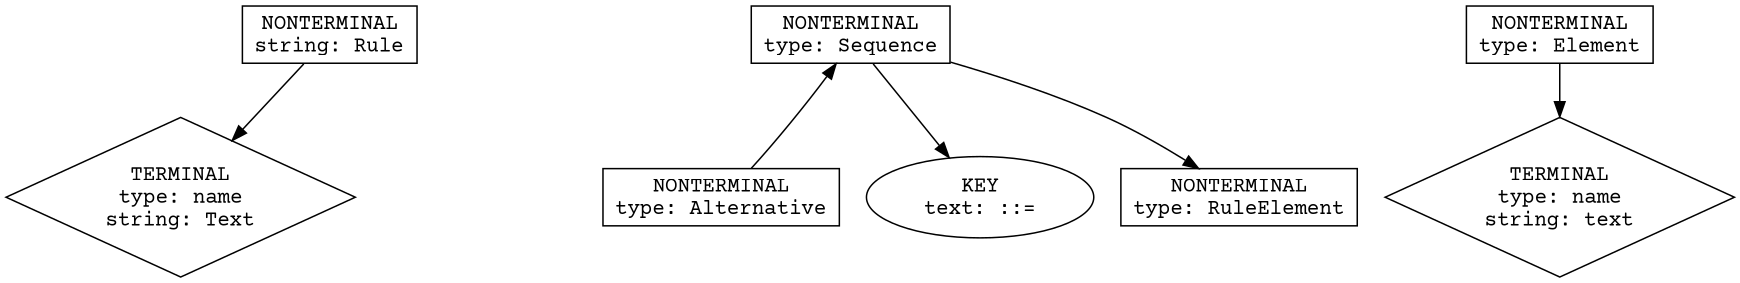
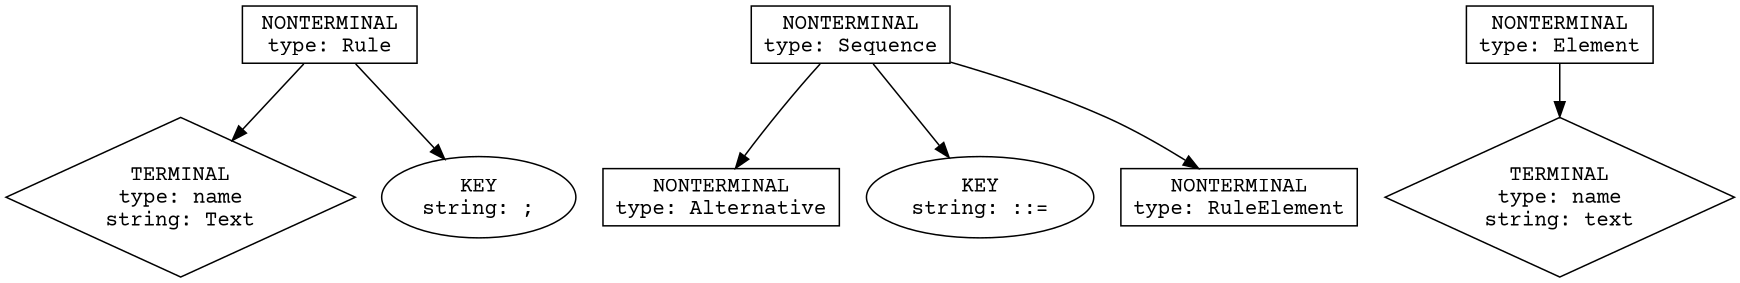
node "NONTERMINAL string: Rule": label "NONTERMINAL string: Rule" -> "NONTERMINAL type: Rule"
edge "NONTERMINAL type: Alternative" -> "NONTERMINAL type: Sequence": reversed
node "KEY string: ;": added
node "KEY text: ::=": label "KEY text: ::=" -> "KEY string: ::="
